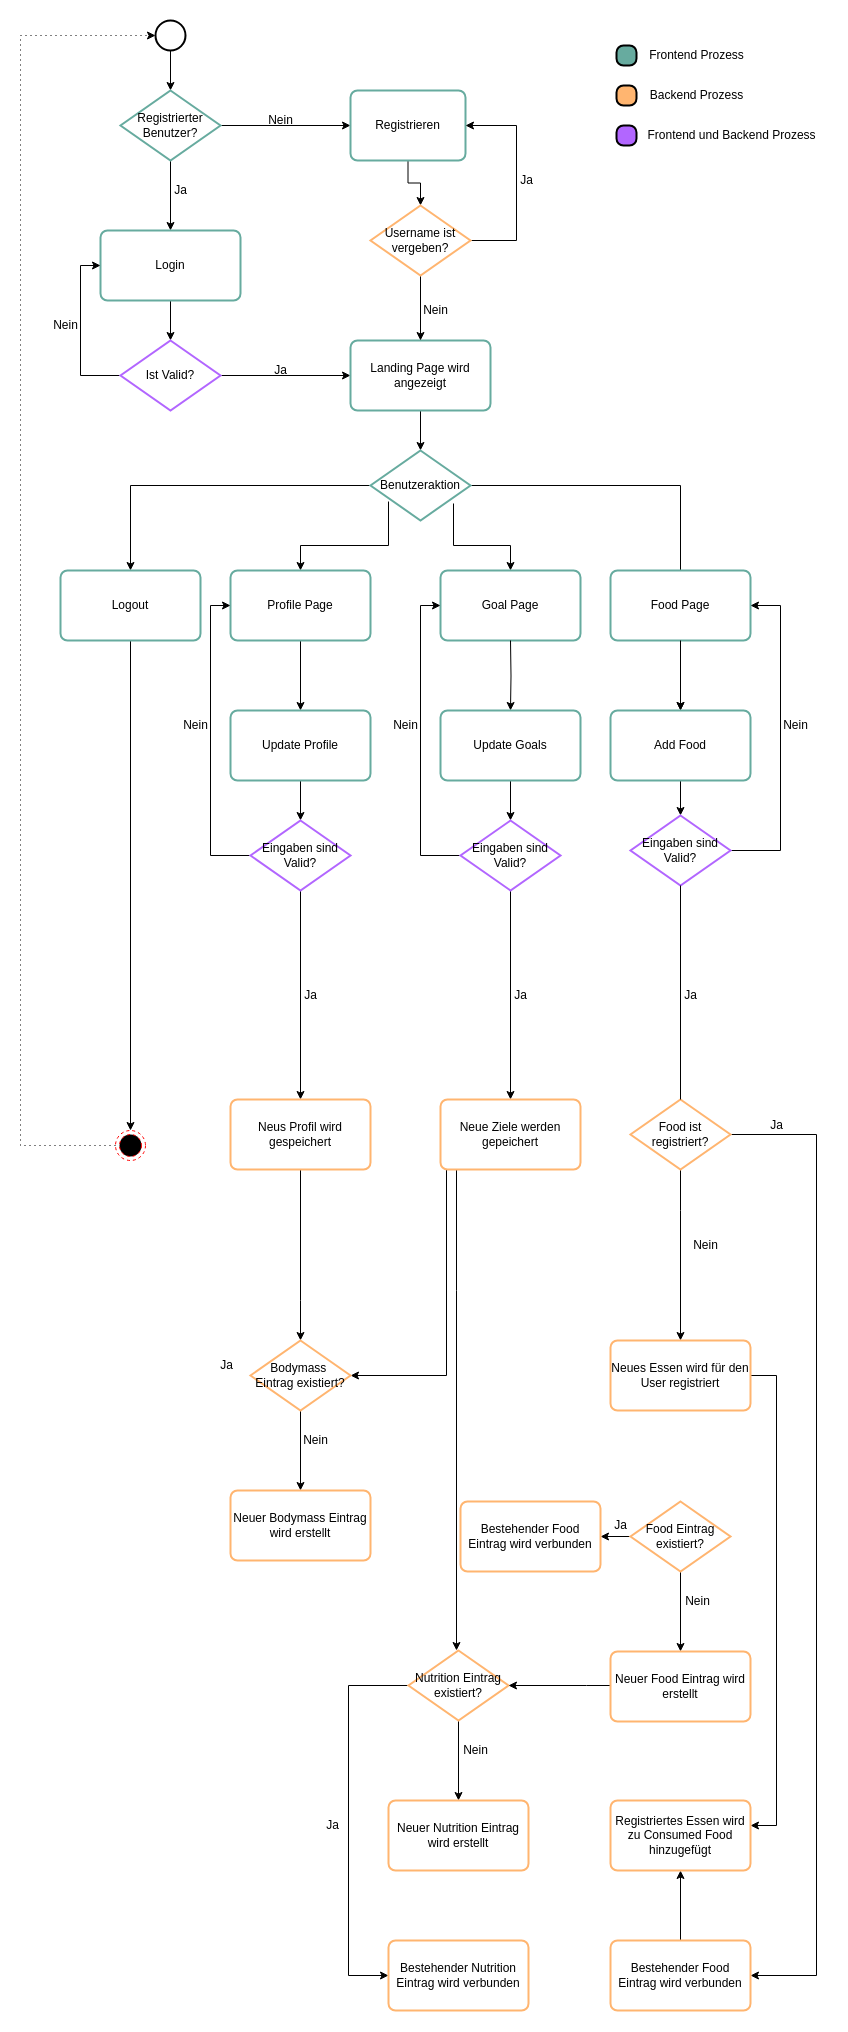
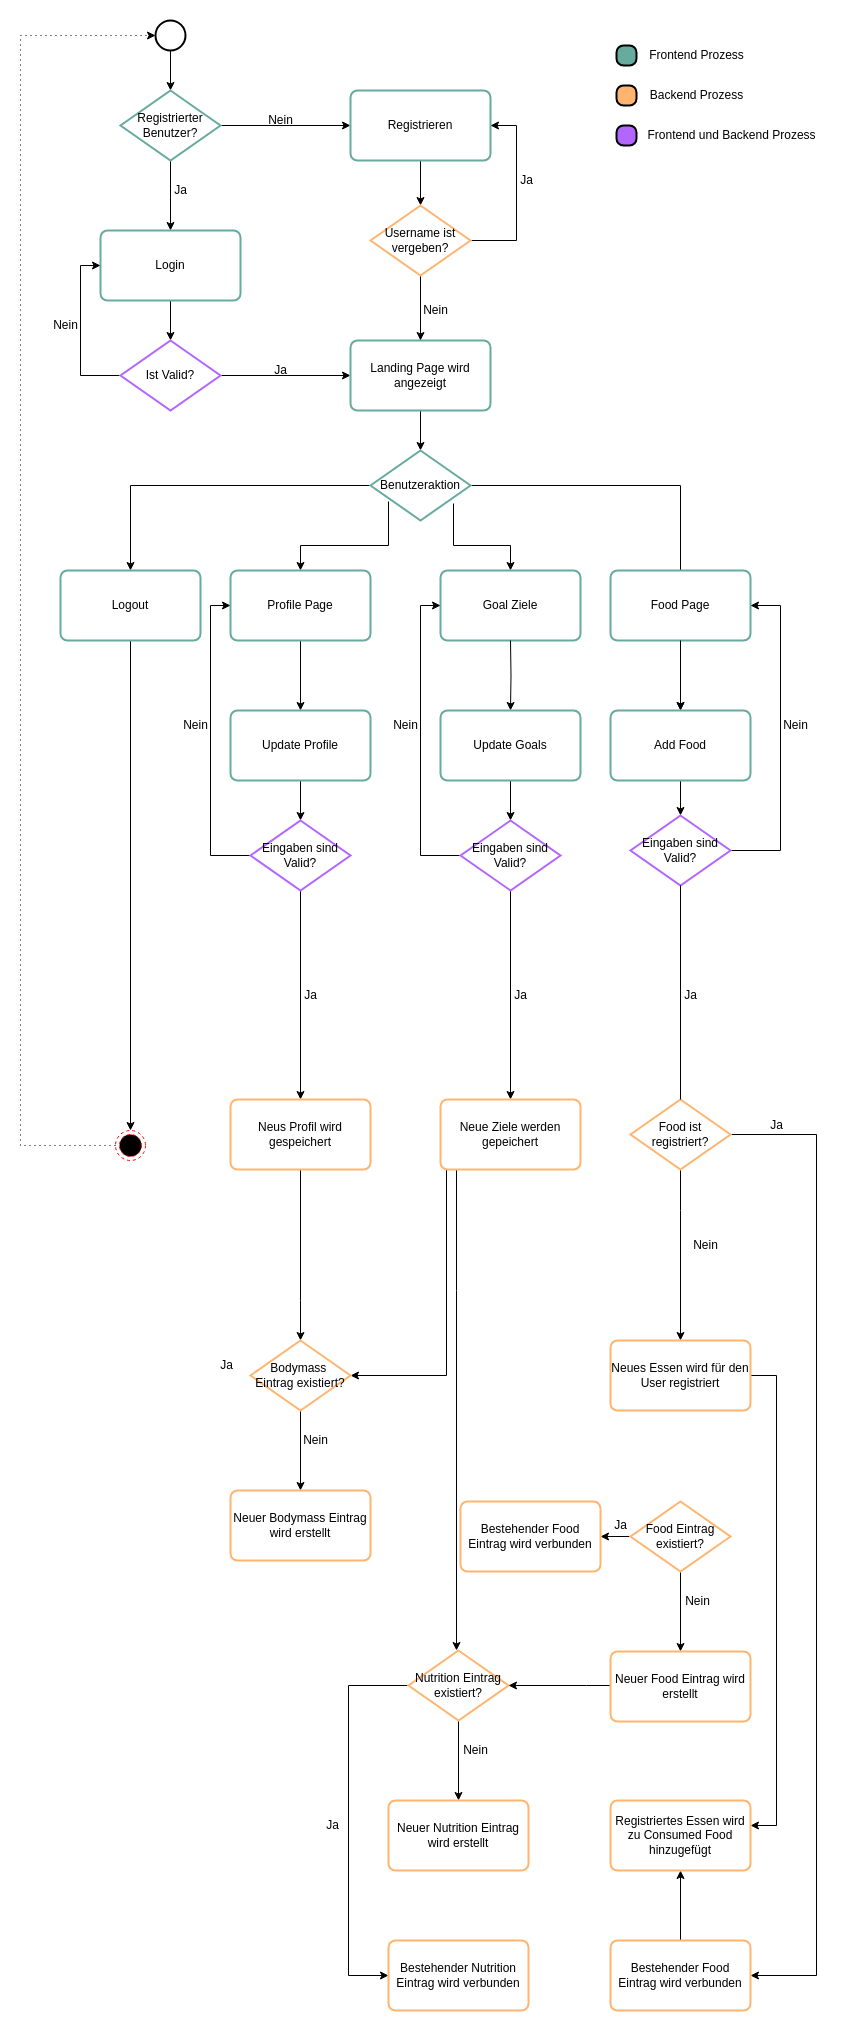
node "Registrieren": size 115x70 -> 140x70
node "Goal Page": label "Goal Page" -> "Goal Ziele"
